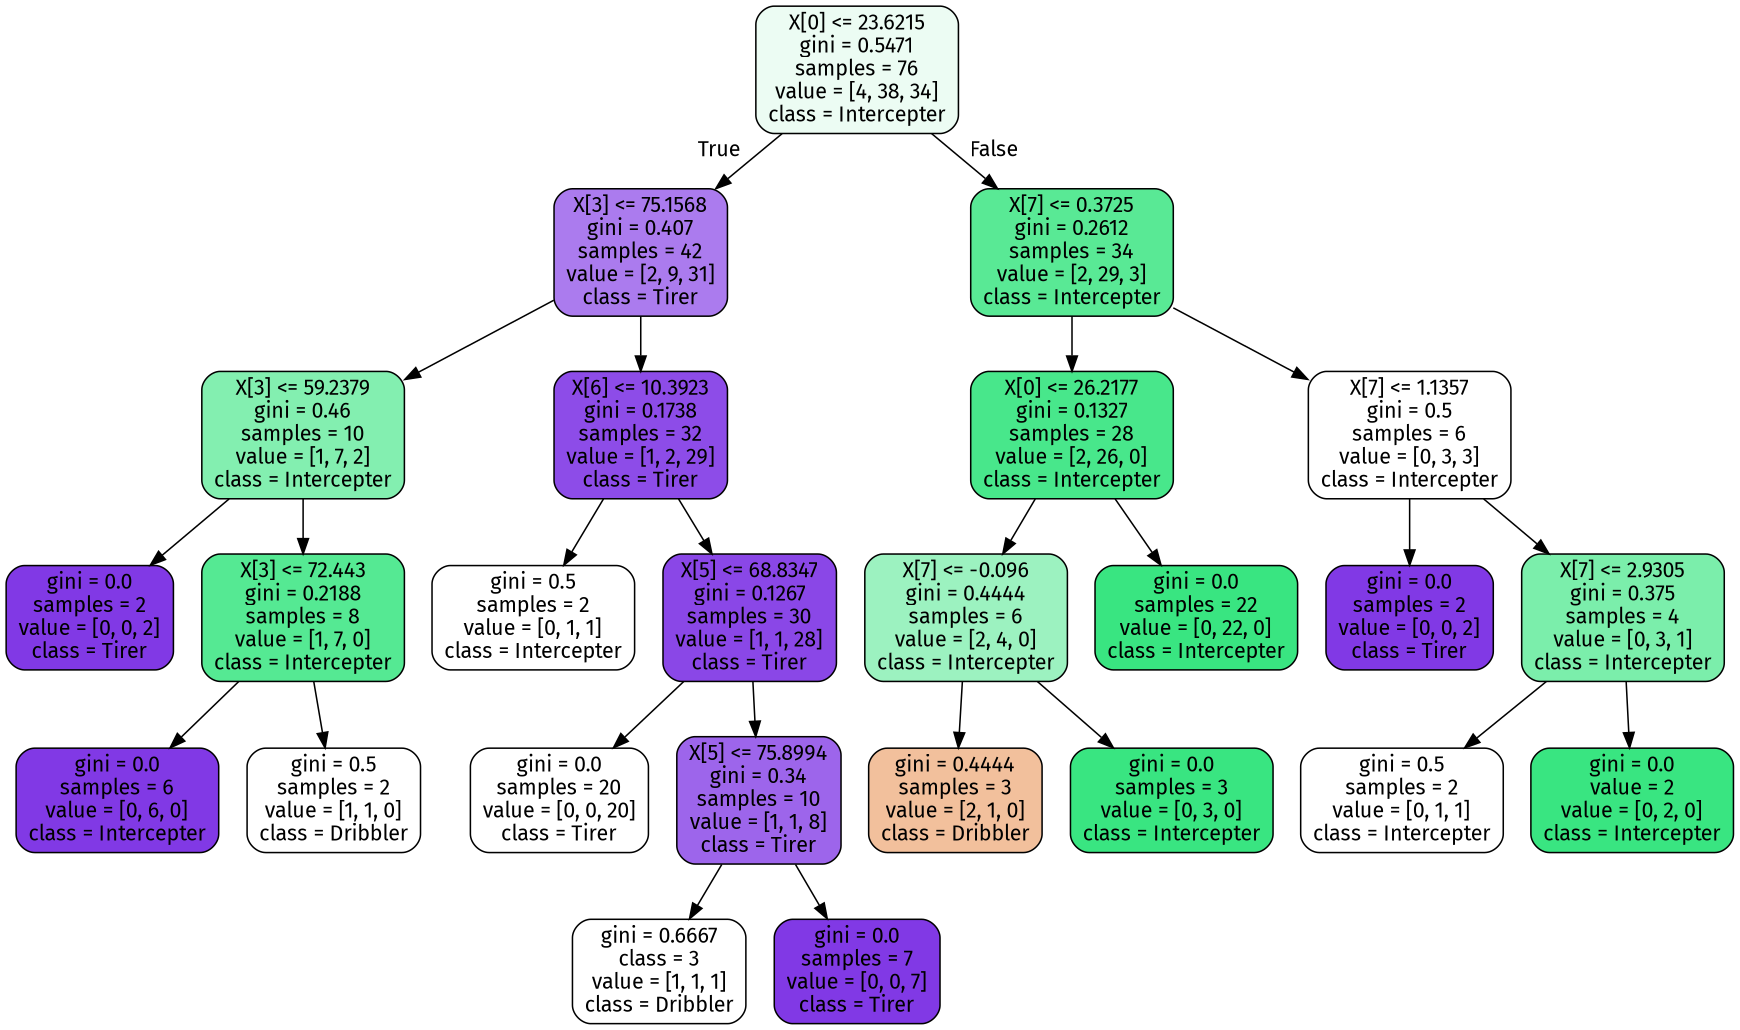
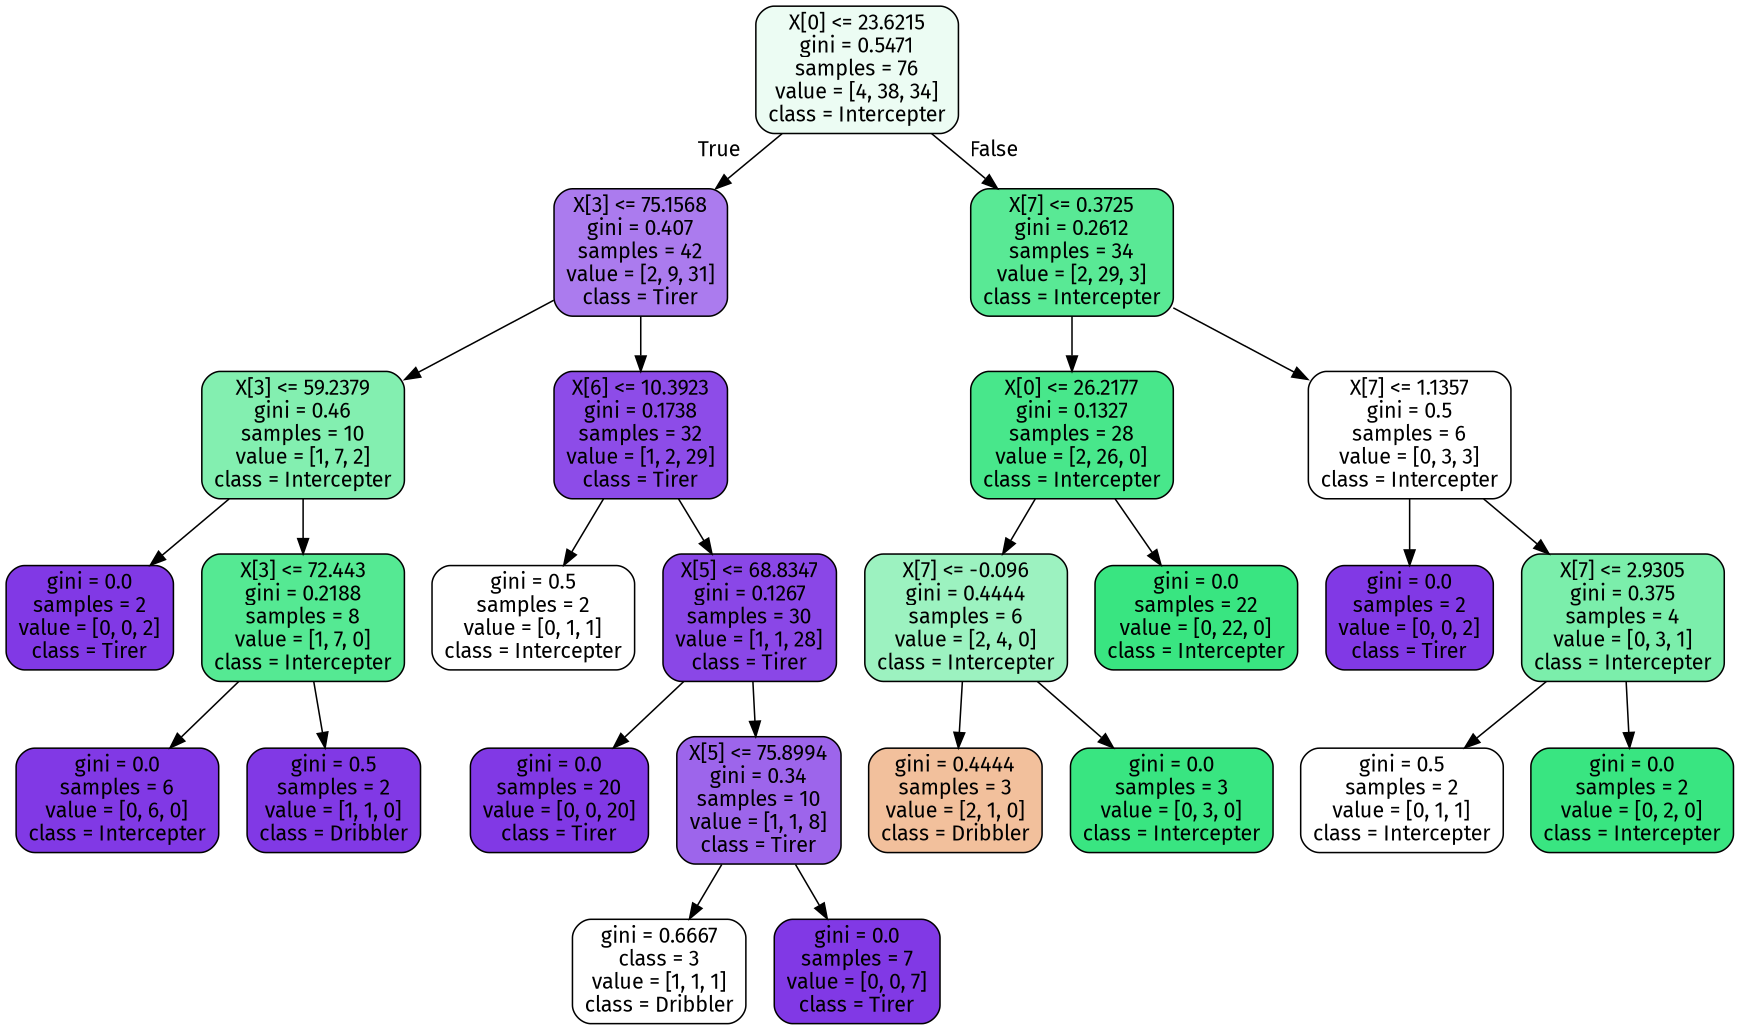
node "gini = 0.5 samples = 2 value = [1, 1, 0] class = Dribbler": fillcolor #e5813900 -> #8139e5ff
node "gini = 0.0 samples = 20 value = [0, 0, 20] class = Tirer": fillcolor #e5813900 -> #8139e5ff
node "gini = 0.0 value = 2 value = [0, 2, 0] class = Intercepter": label "gini = 0.0 value = 2 value = [0, 2, 0] class = Intercepter" -> "gini = 0.0 samples = 2 value = [0, 2, 0] class = Intercepter"
